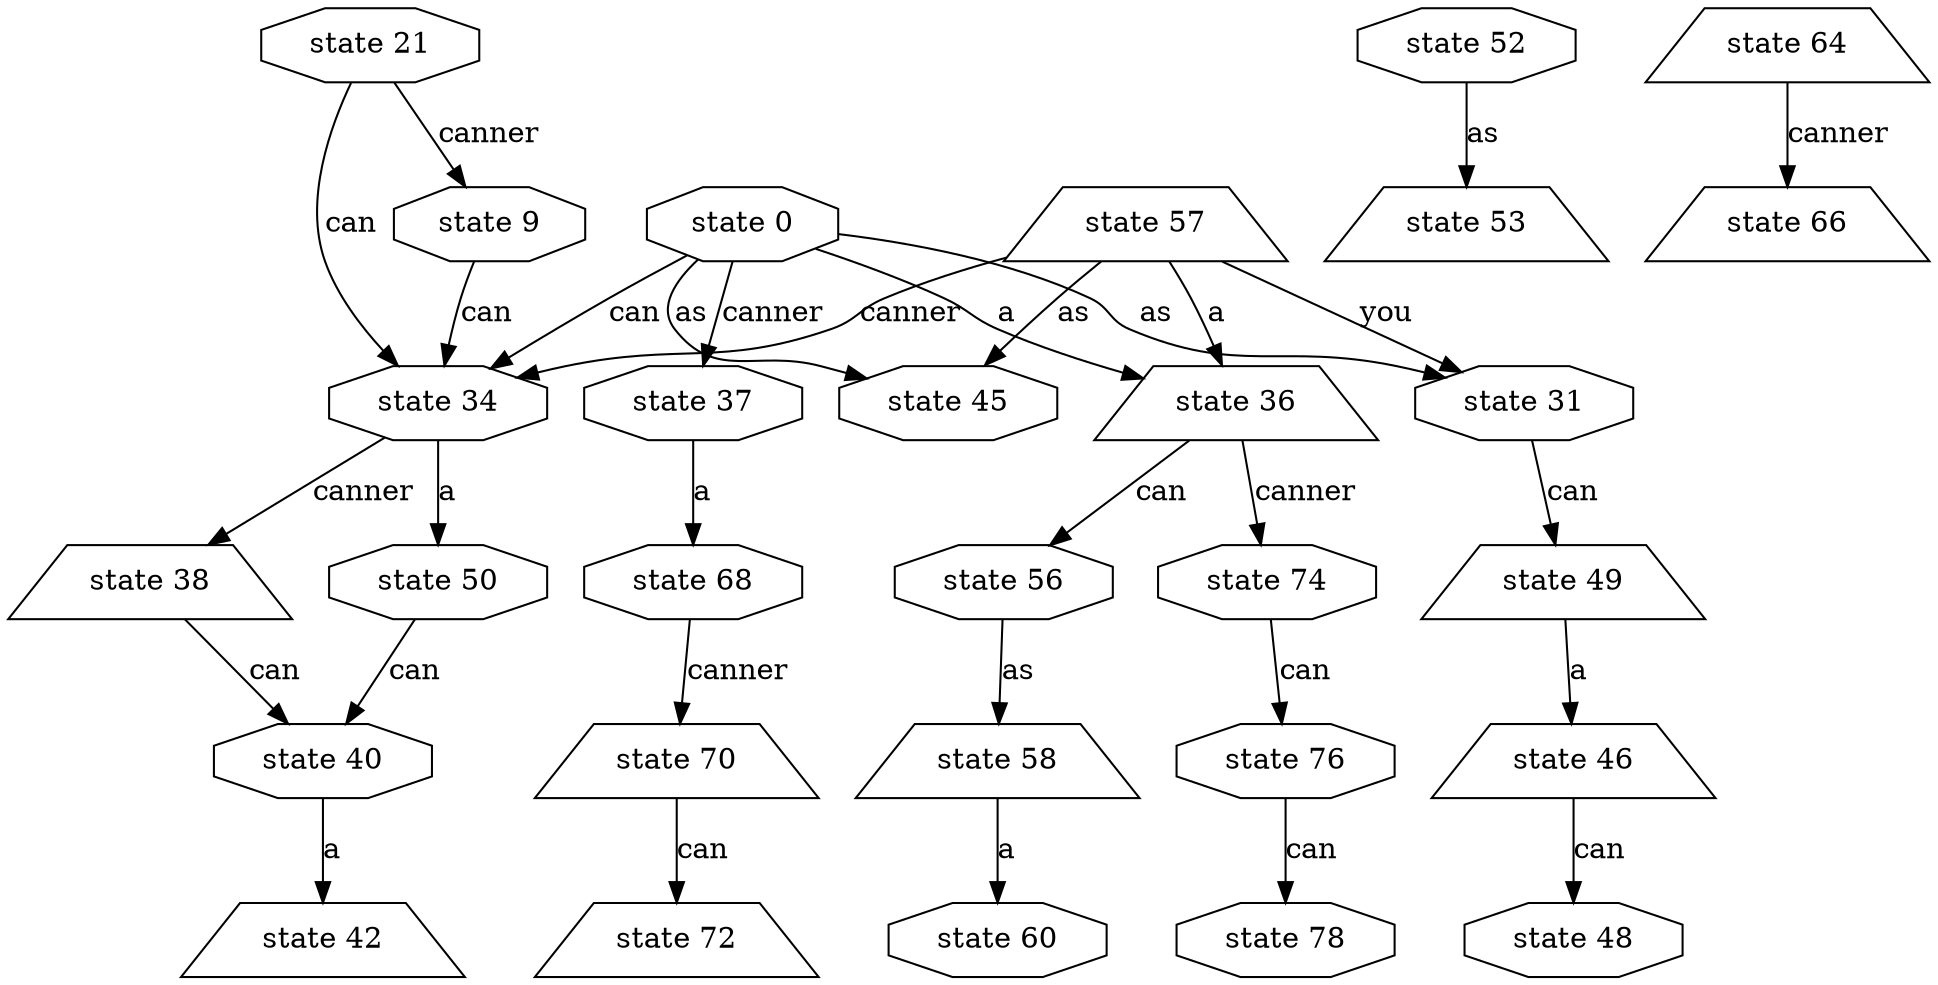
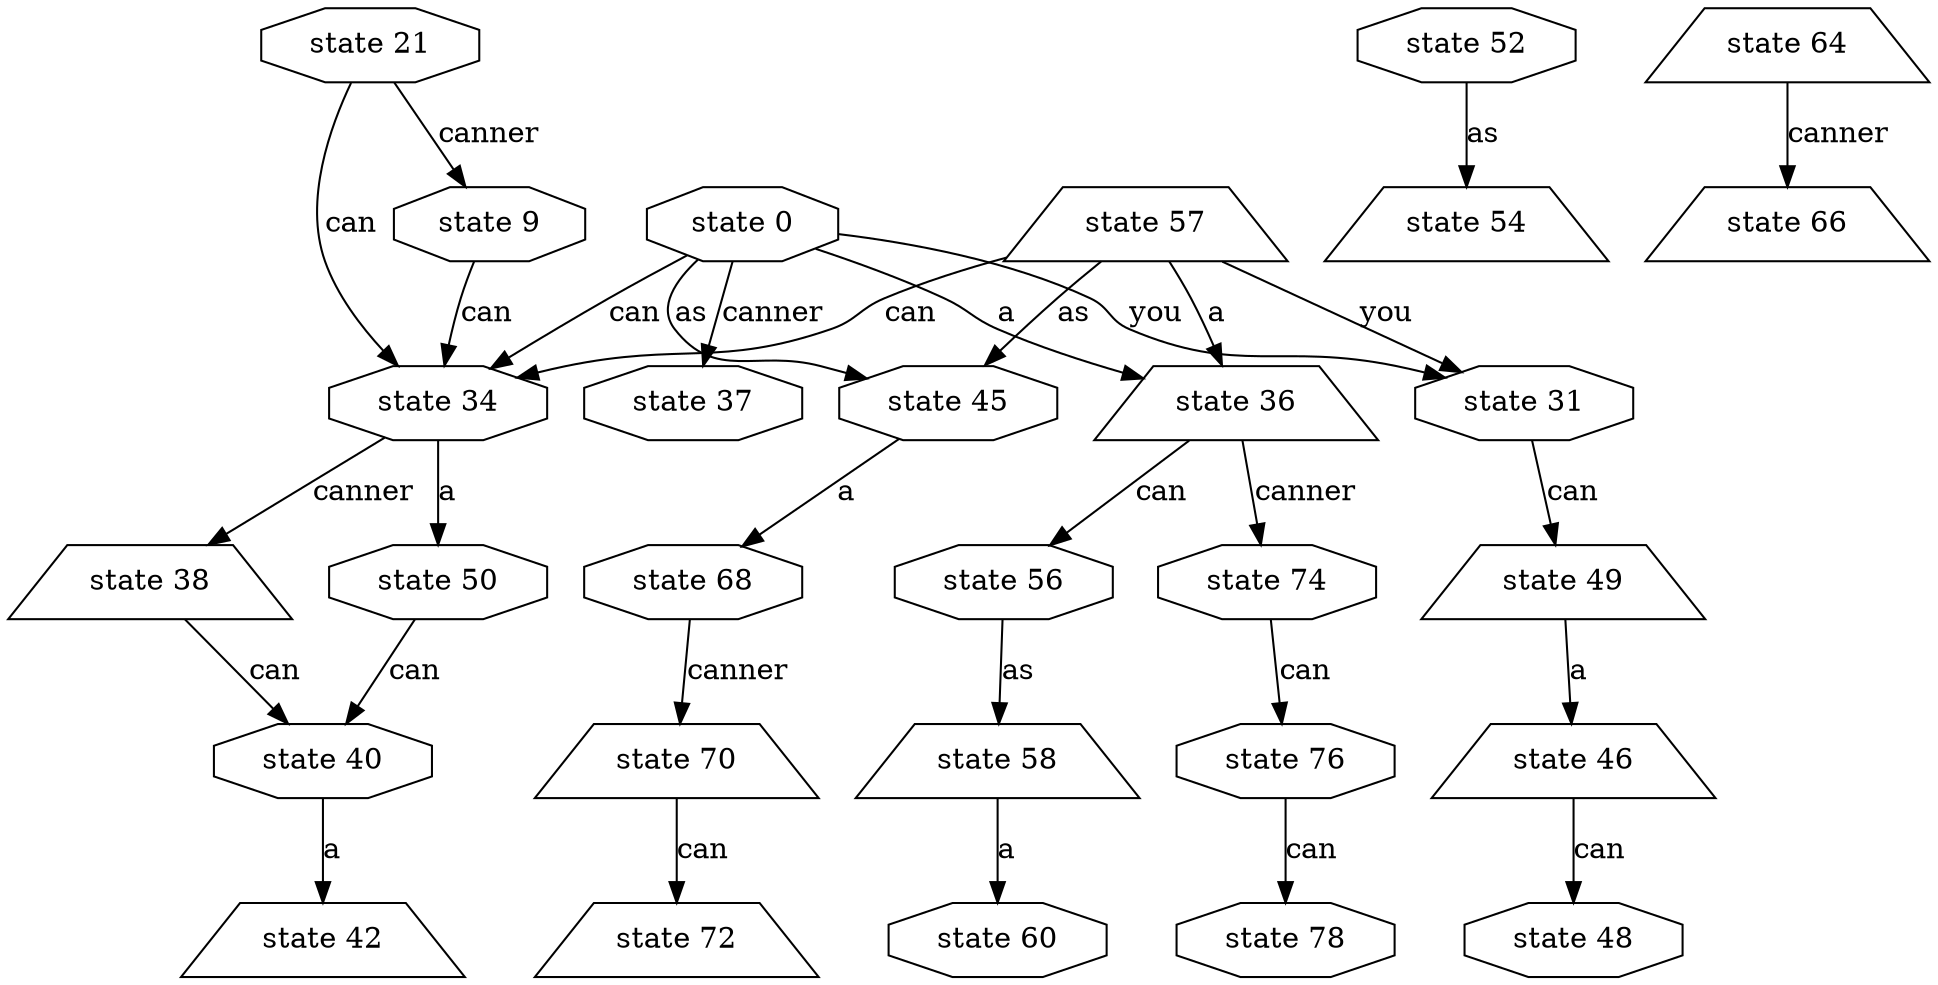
node "state 53": label "state 53" -> "state 54"
edge "state 57" -> "state 34": label "canner" -> "can"
edge "state 0" -> "state 31": label "as" -> "you"
edge "state 37" -> "state 68": now "state 45" -> "state 68"
